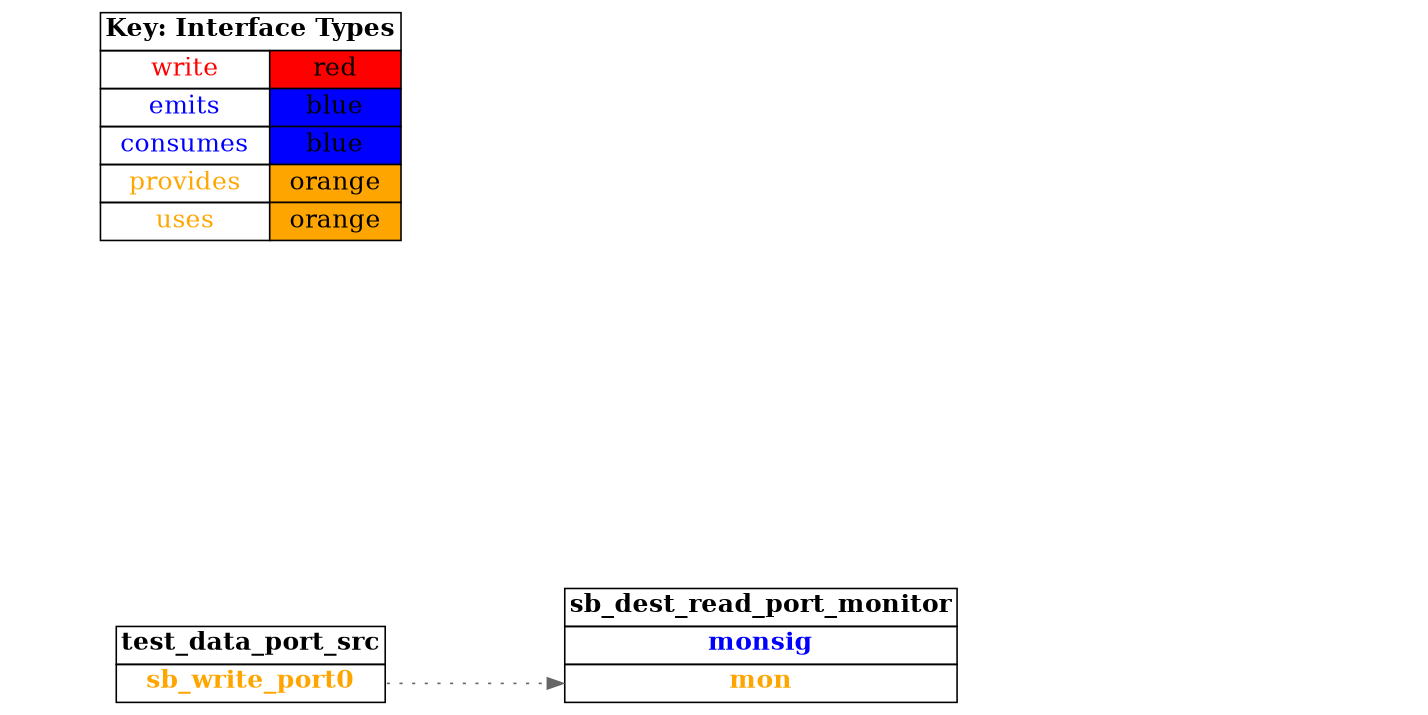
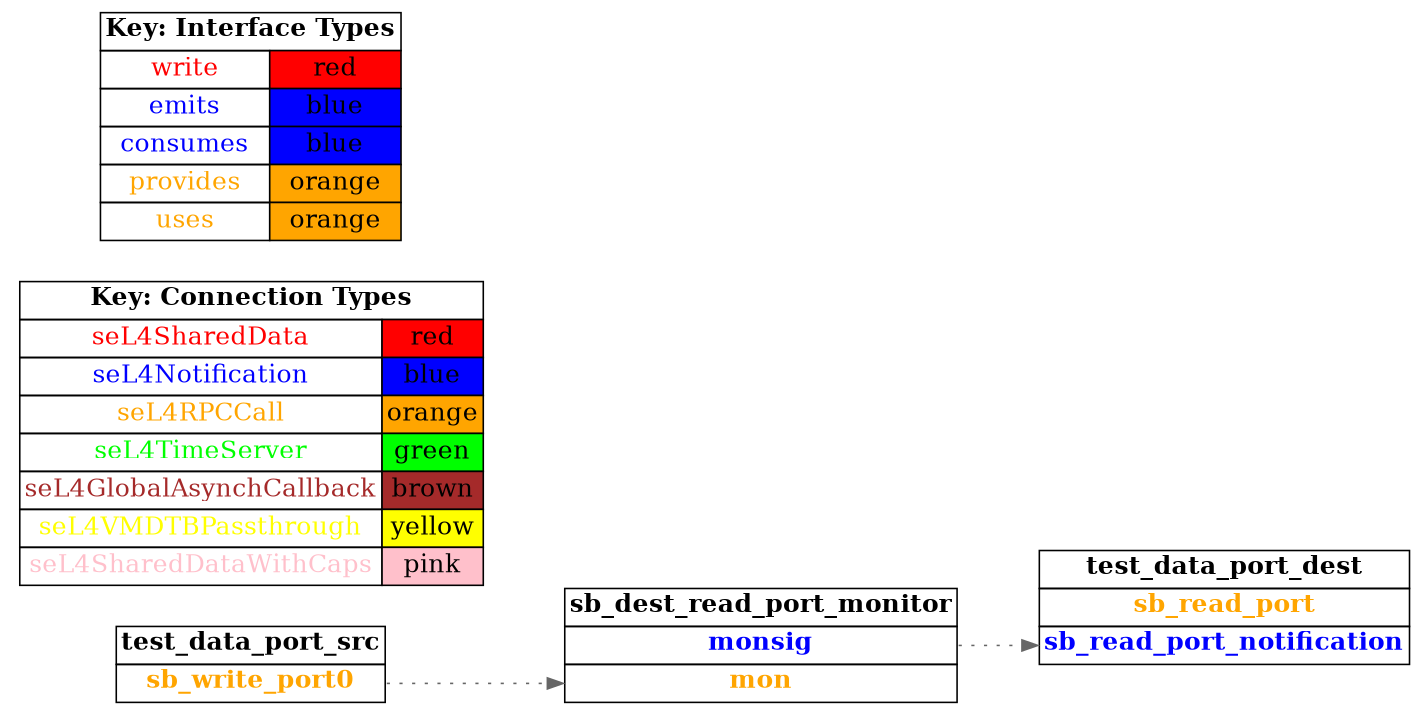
node "Key: Connection Types": added
node "test_data_port_dest": added
